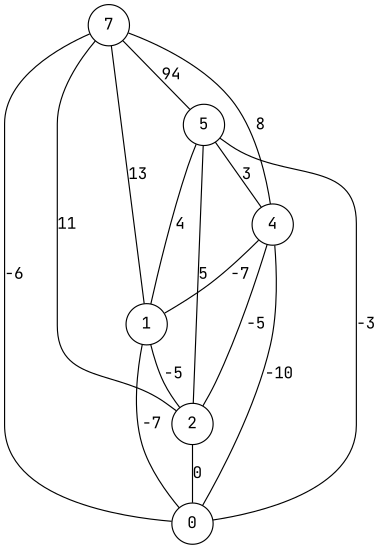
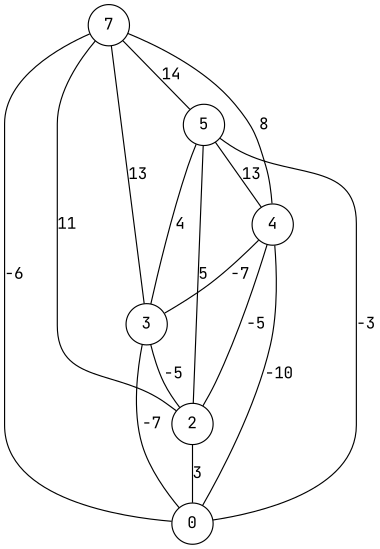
edge "7" -- "5": label "94" -> "14"
edge "5" -- "4": label "3" -> "13"
node "1": label "1" -> "3"
edge "2" -- "0": label "0" -> "3"
